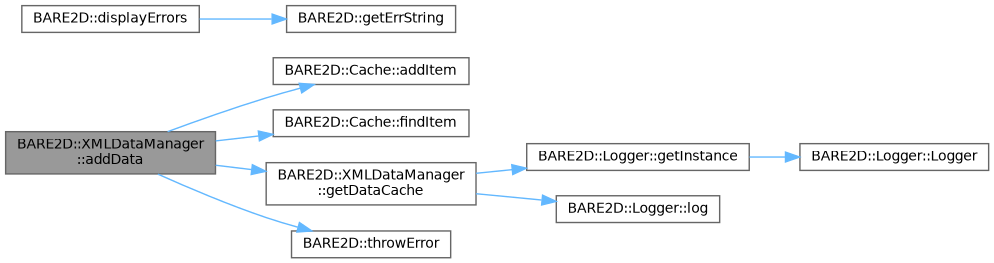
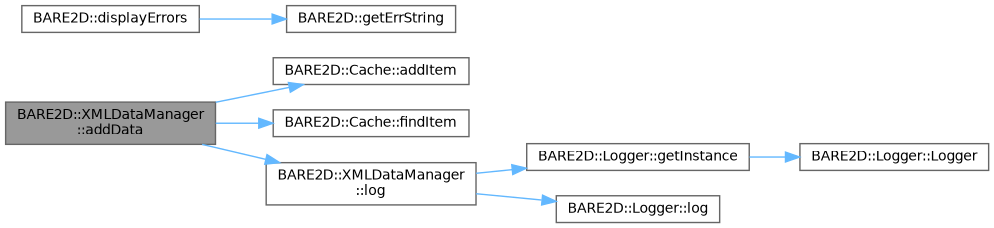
node "BARE2D::XMLDataManager ::getDataCache": label "BARE2D::XMLDataManager ::getDataCache" -> "BARE2D::XMLDataManager ::log"
node "BARE2D::throwError": removed
